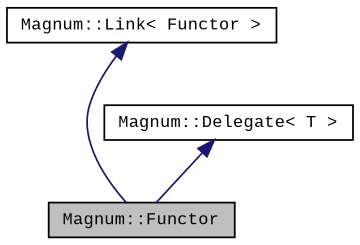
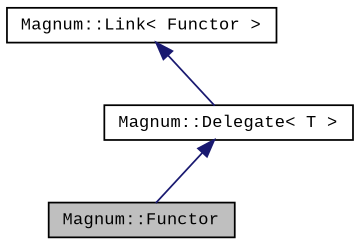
edge "Magnum::Functor" -> "Magnum::Link< Functor >": now "Magnum::Delegate< T >" -> "Magnum::Link< Functor >"
